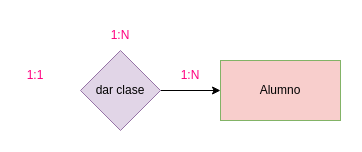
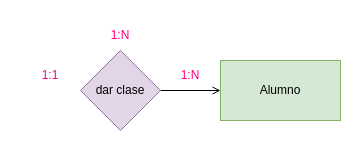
node "1:1": moved (36, 76) -> (51, 76)
edge "dar clase" -> "Alumno": arrowhead classic -> open
node "Alumno": fillcolor #f8cecc -> #d5e8d4
